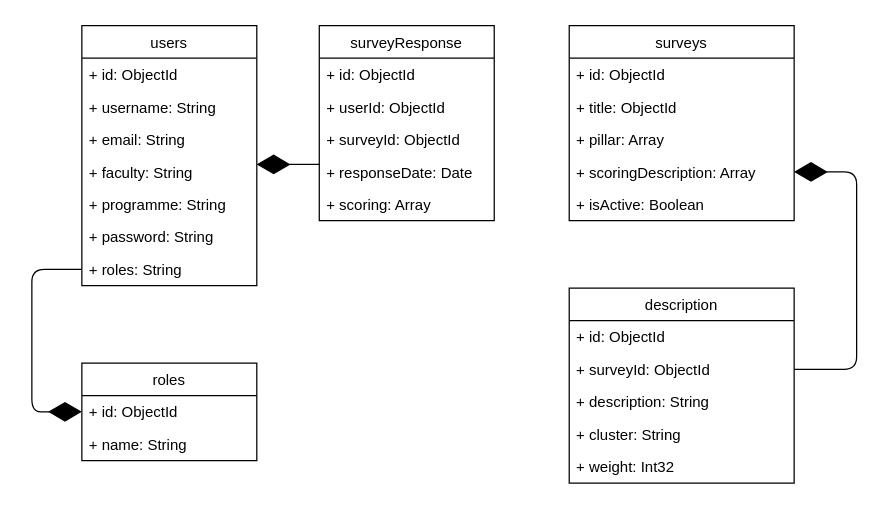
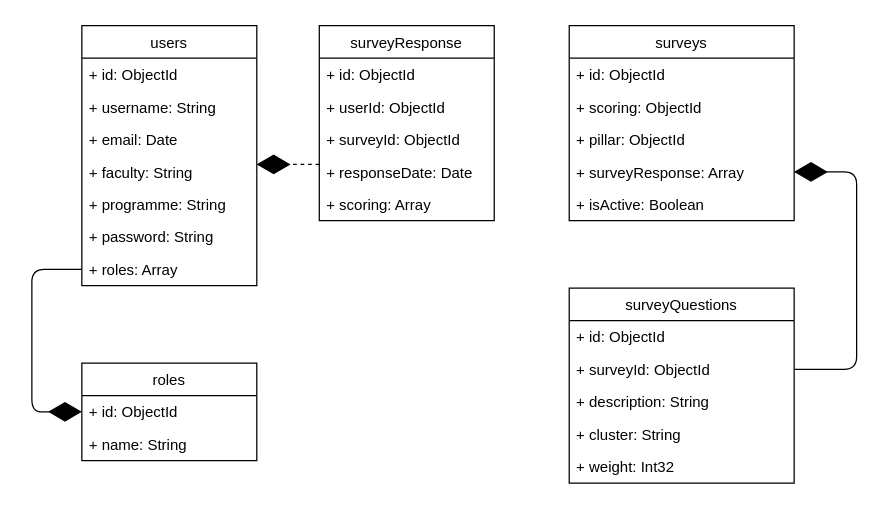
node "+ title: ObjectId": label "+ title: ObjectId" -> "+ scoring: ObjectId"
node "+ email: String": label "+ email: String" -> "+ email: Date"
node "+ pillar: Array": label "+ pillar: Array" -> "+ pillar: ObjectId"
edge "+ responseDate: Date" -> "+ faculty: String": style solid -> dashed
node "+ scoringDescription: Array": label "+ scoringDescription: Array" -> "+ surveyResponse: Array"
node "+ roles: String": label "+ roles: String" -> "+ roles: Array"
node "description": label "description" -> "surveyQuestions"
